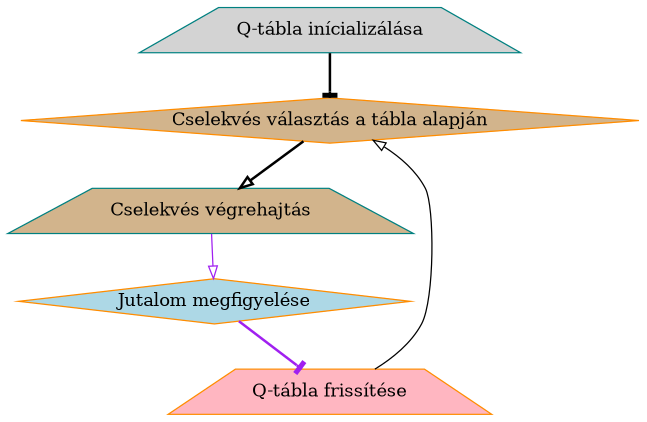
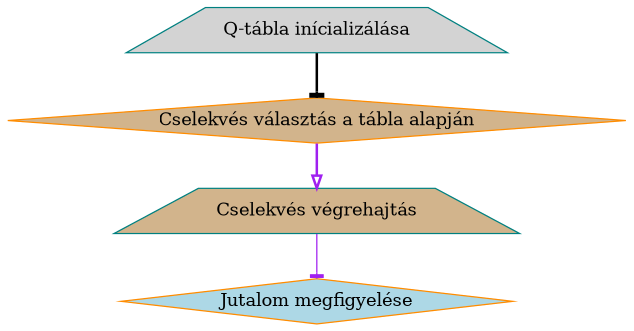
edge "Cselekvés választás a tábla alapján" -> "Cselekvés végrehajtás": color black -> purple
edge "Cselekvés végrehajtás" -> "Jutalom megfigyelése": arrowhead onormal -> tee
node "Q-tábla frissítése": removed
